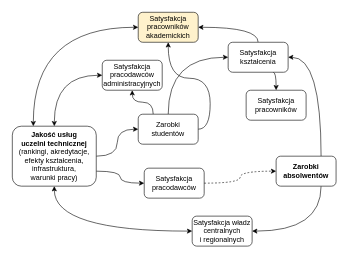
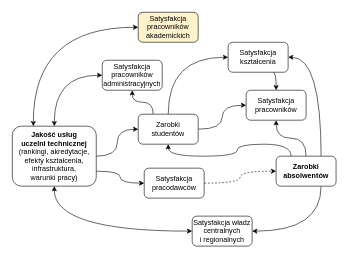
edge "Satysfakcja kształcenia" -> "Satysfakcja pracowników akademickich": removed
node "Satysfakcja pracodawców administracyjnych": label "Satysfakcja pracodawców administracyjnych" -> "Satysfakcja pracowników administracyjnych"
edge "Zarobki studentów" -> "Satysfakcja pracowników akademickich": now "Zarobki studentów" -> "Satysfakcja pracowników"
edge "Zarobki absolwentów" -> "Satysfakcja pracowników": added
edge "Zarobki absolwentów" -> "Zarobki studentów": added
